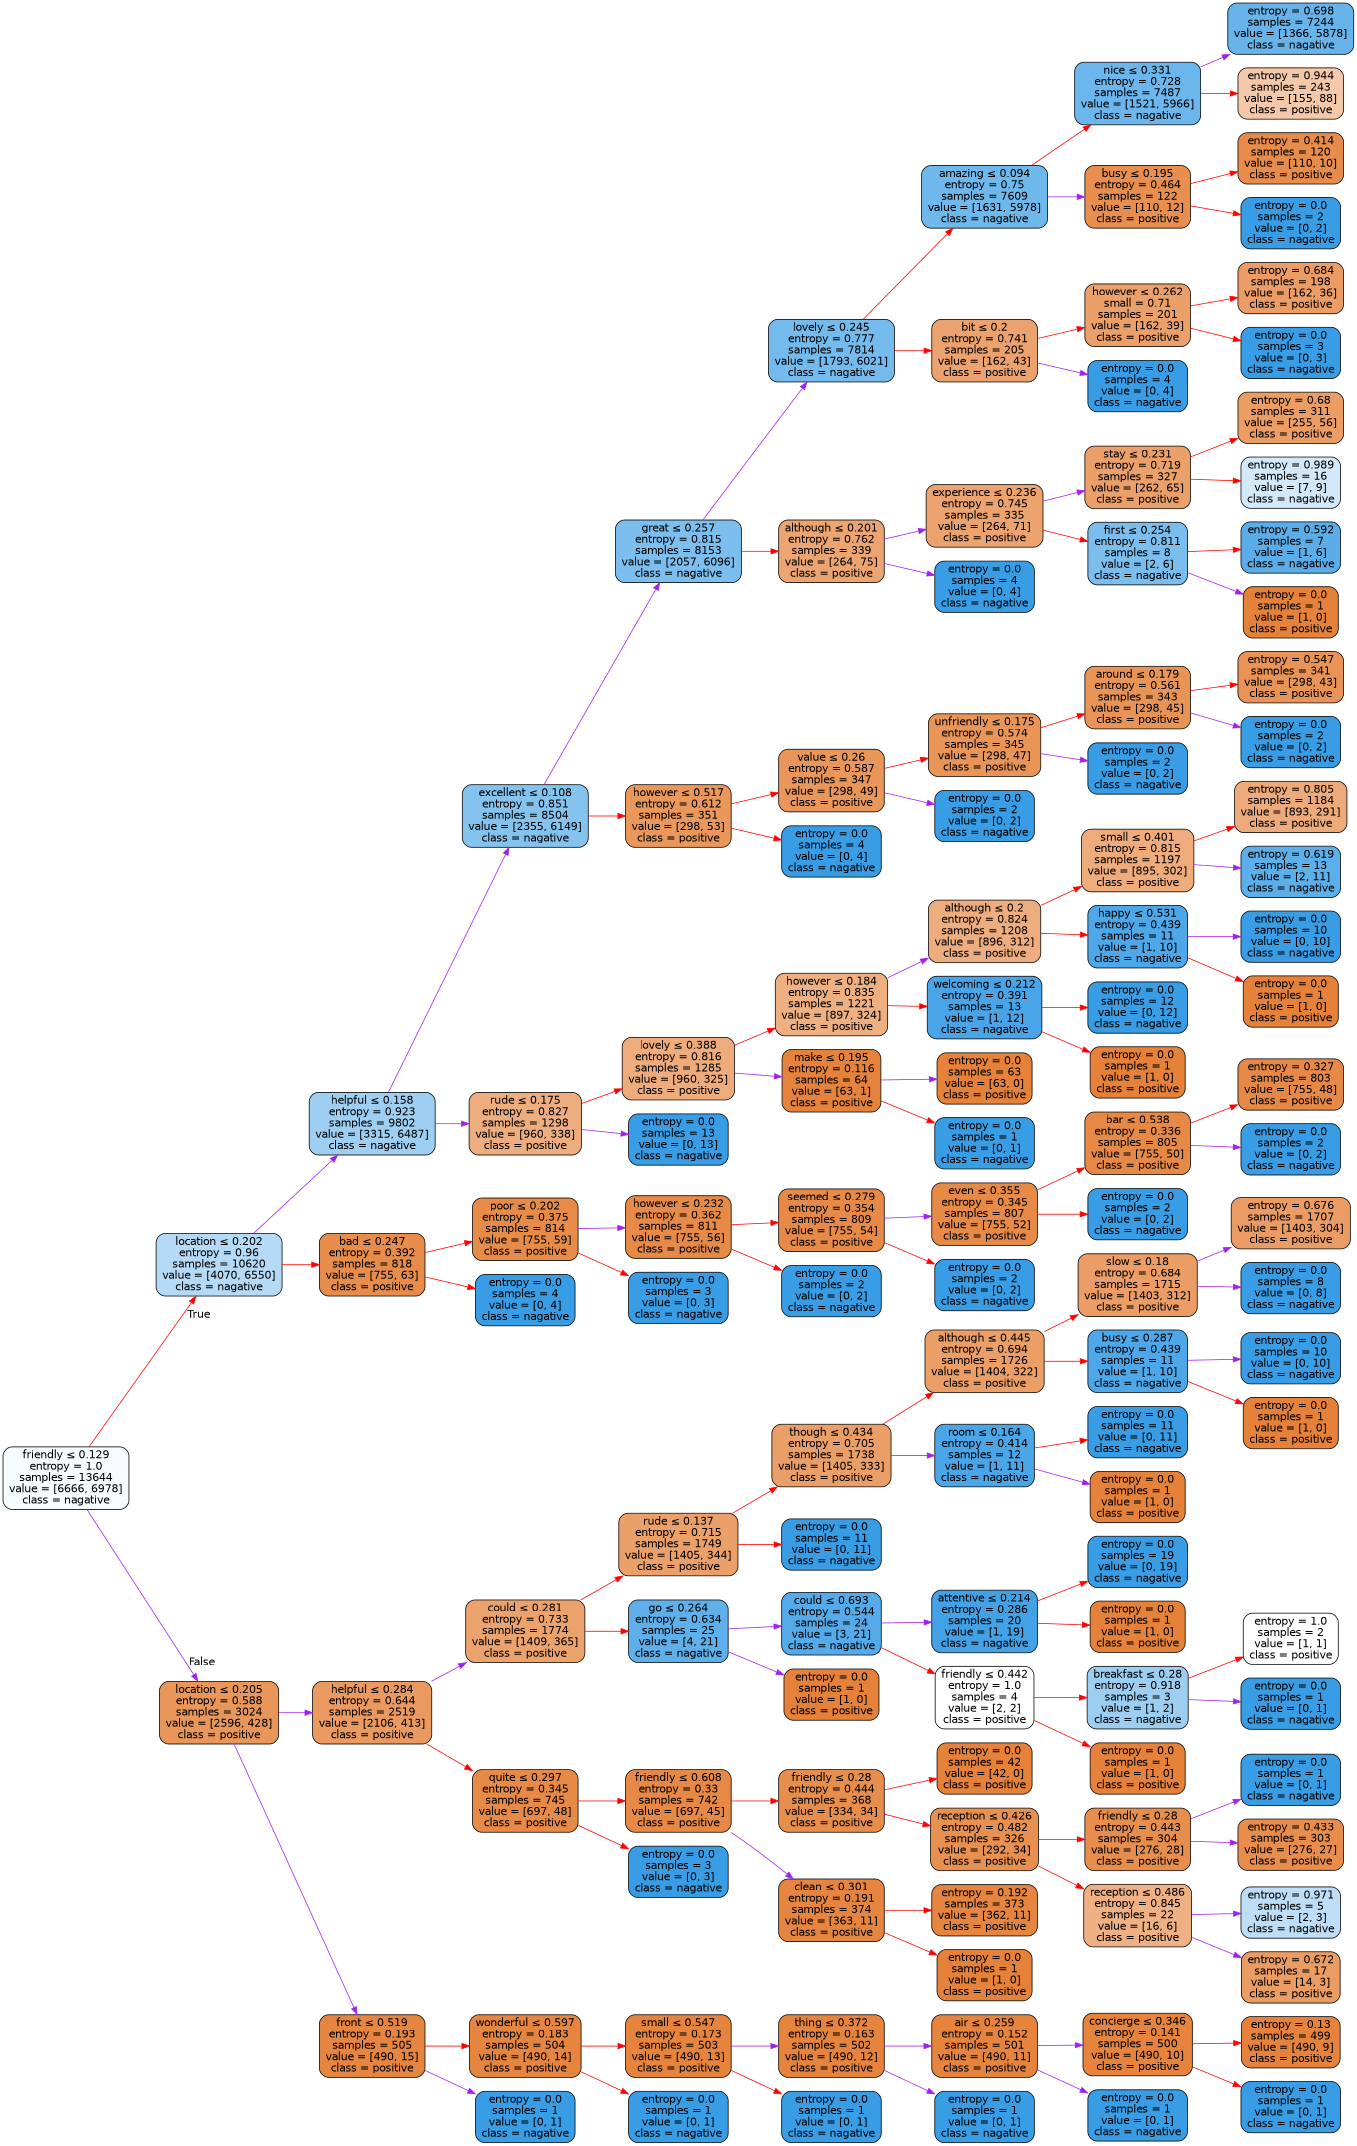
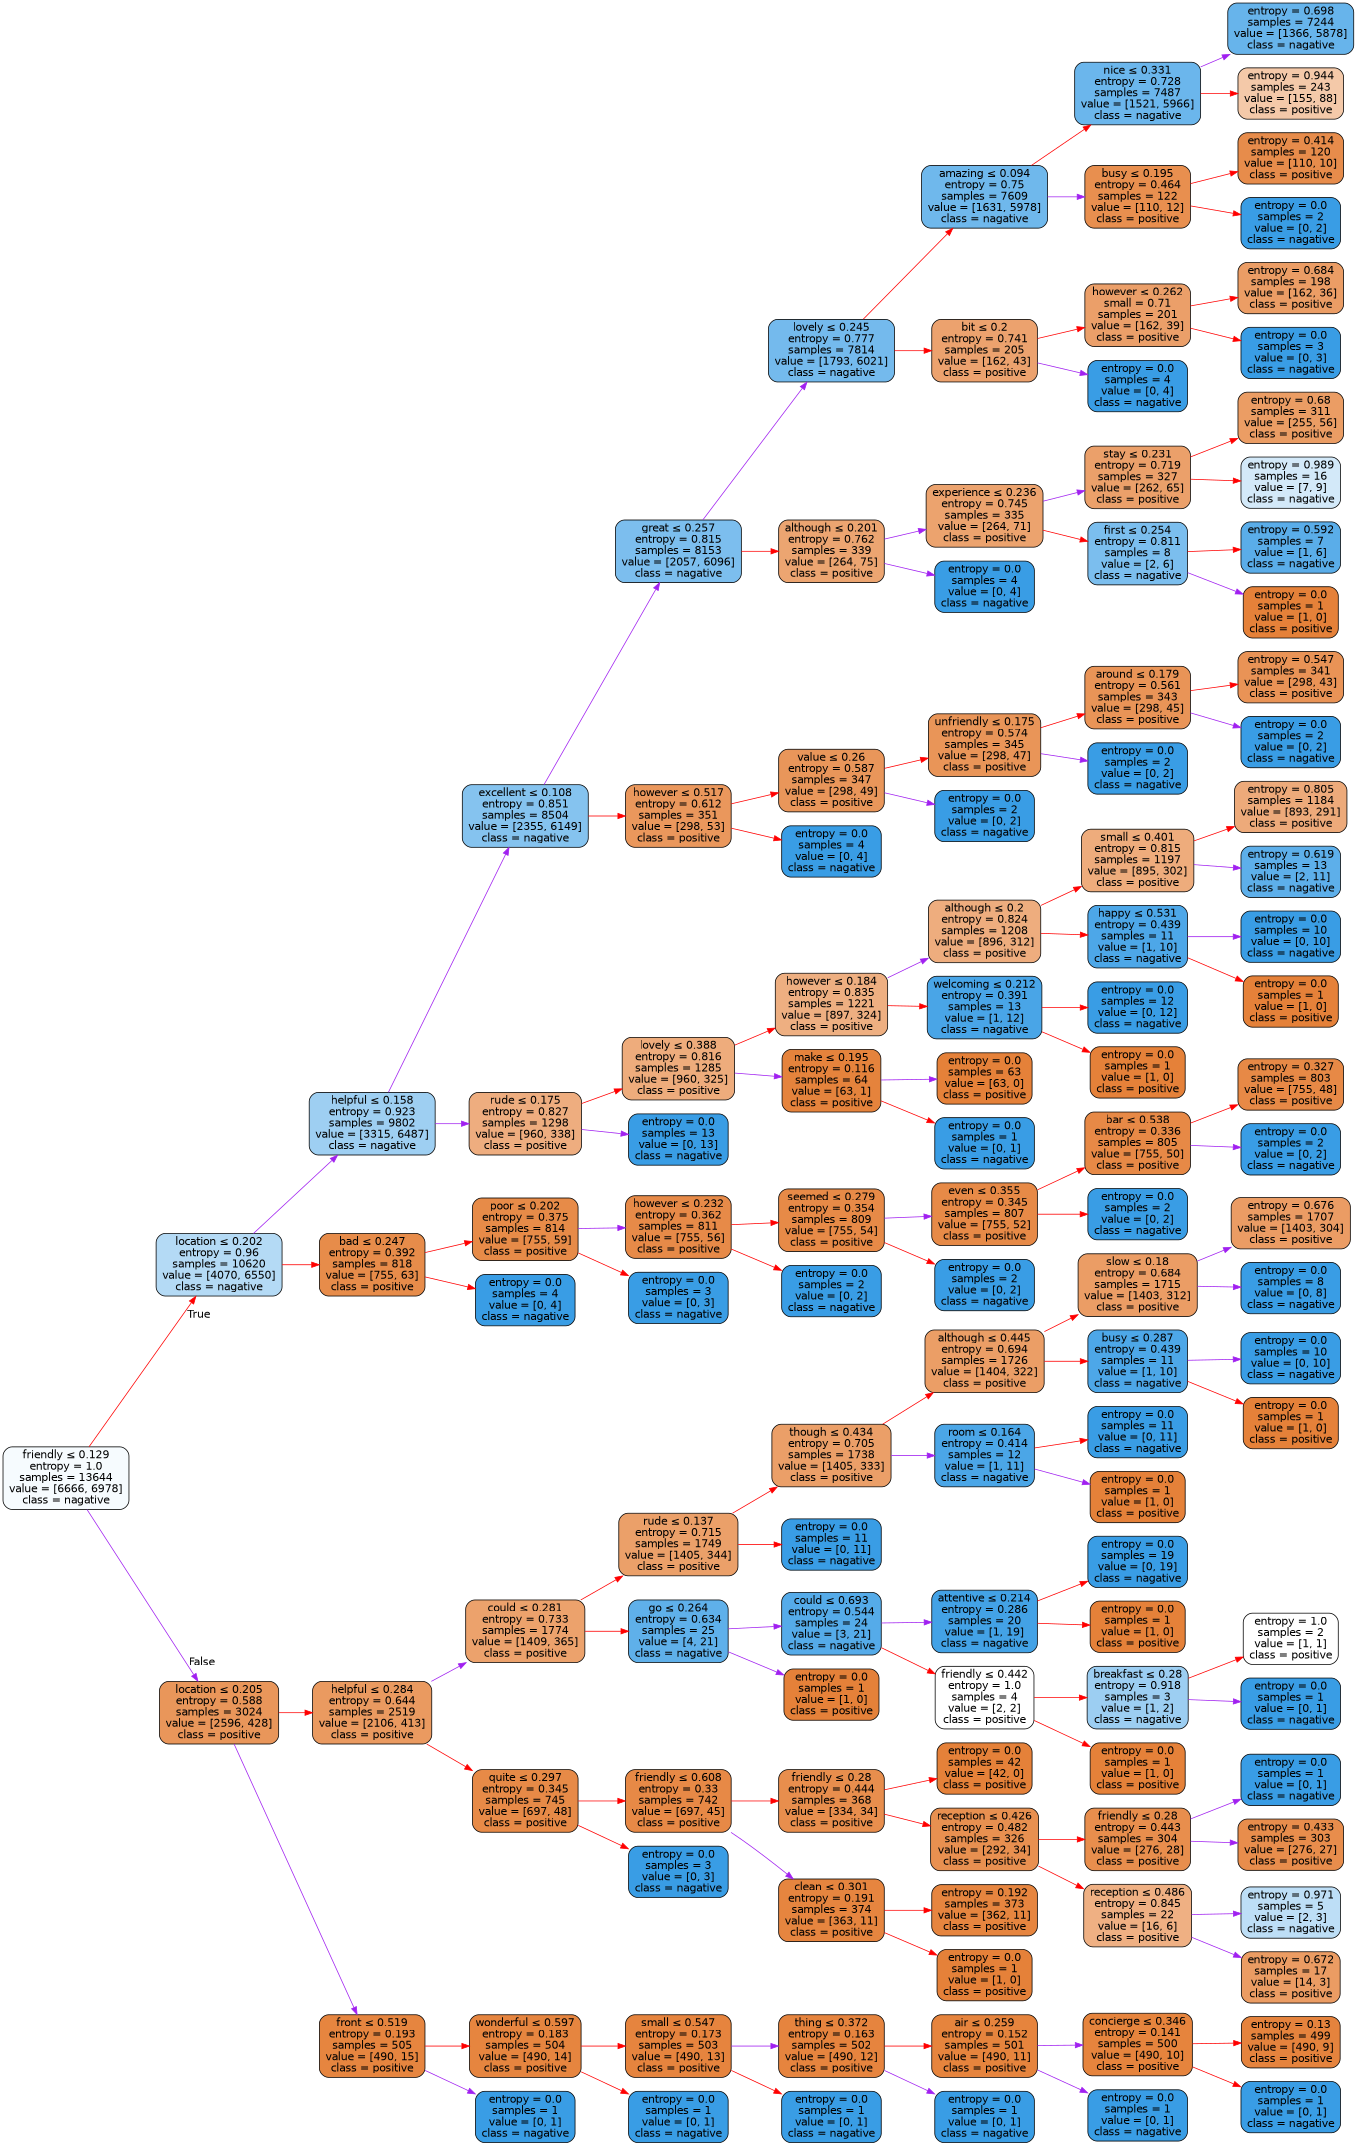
edge "location ≤ 0.205" -> "helpful ≤ 0.284": color purple -> red
edge "thing ≤ 0.372" -> "air ≤ 0.259": color purple -> red
